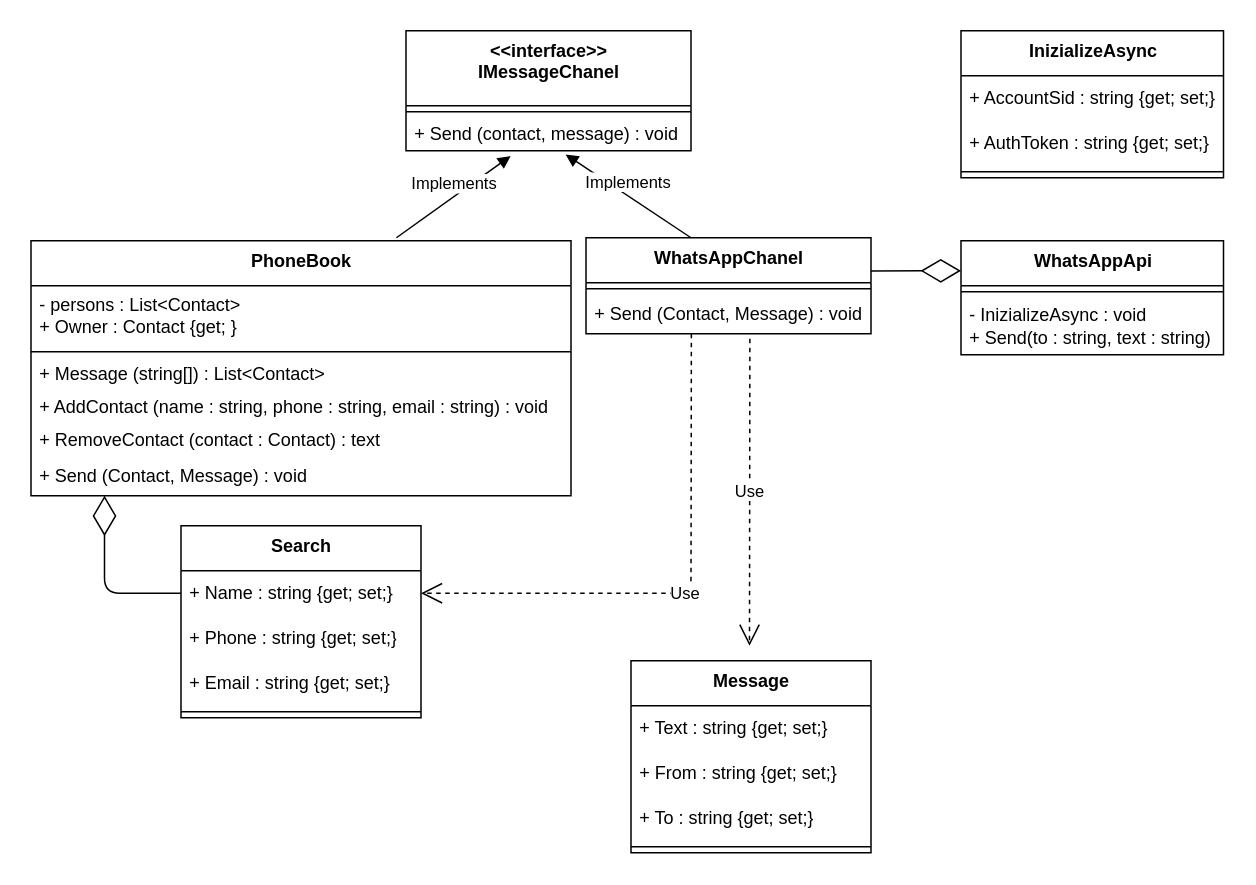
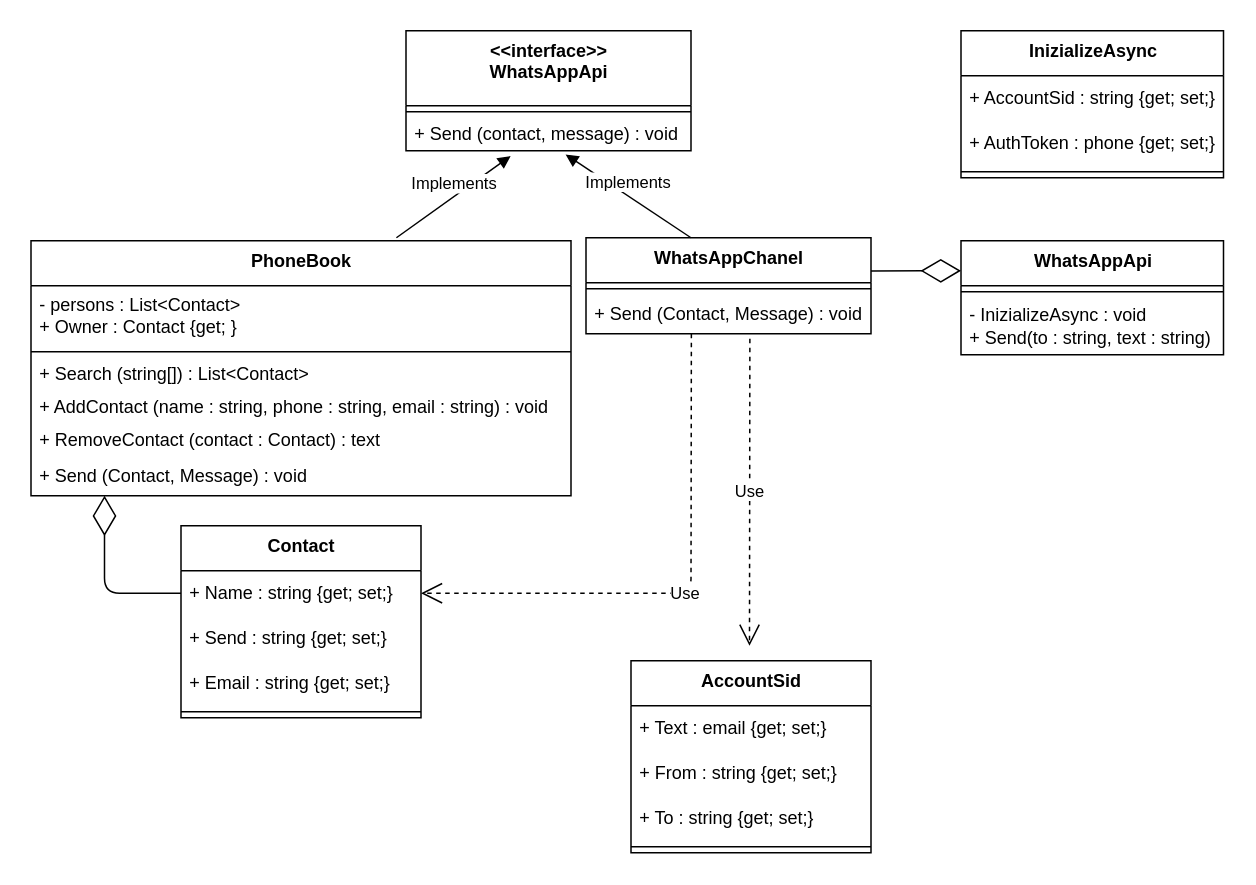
node "<<interface>> IMessageChanel": label "<<interface>> IMessageChanel" -> "<<interface>> WhatsAppApi"
node "+ AuthToken : string {get; set;}": label "+ AuthToken : string {get; set;}" -> "+ AuthToken : phone {get; set;}"
node "+ Message (string[]) : List<Contact>": label "+ Message (string[]) : List<Contact>" -> "+ Search (string[]) : List<Contact>"
node "Search": label "Search" -> "Contact"
node "+ Phone : string {get; set;}": label "+ Phone : string {get; set;}" -> "+ Send : string {get; set;}"
node "Message": label "Message" -> "AccountSid"
node "+ Text : string {get; set;}": label "+ Text : string {get; set;}" -> "+ Text : email {get; set;}"
